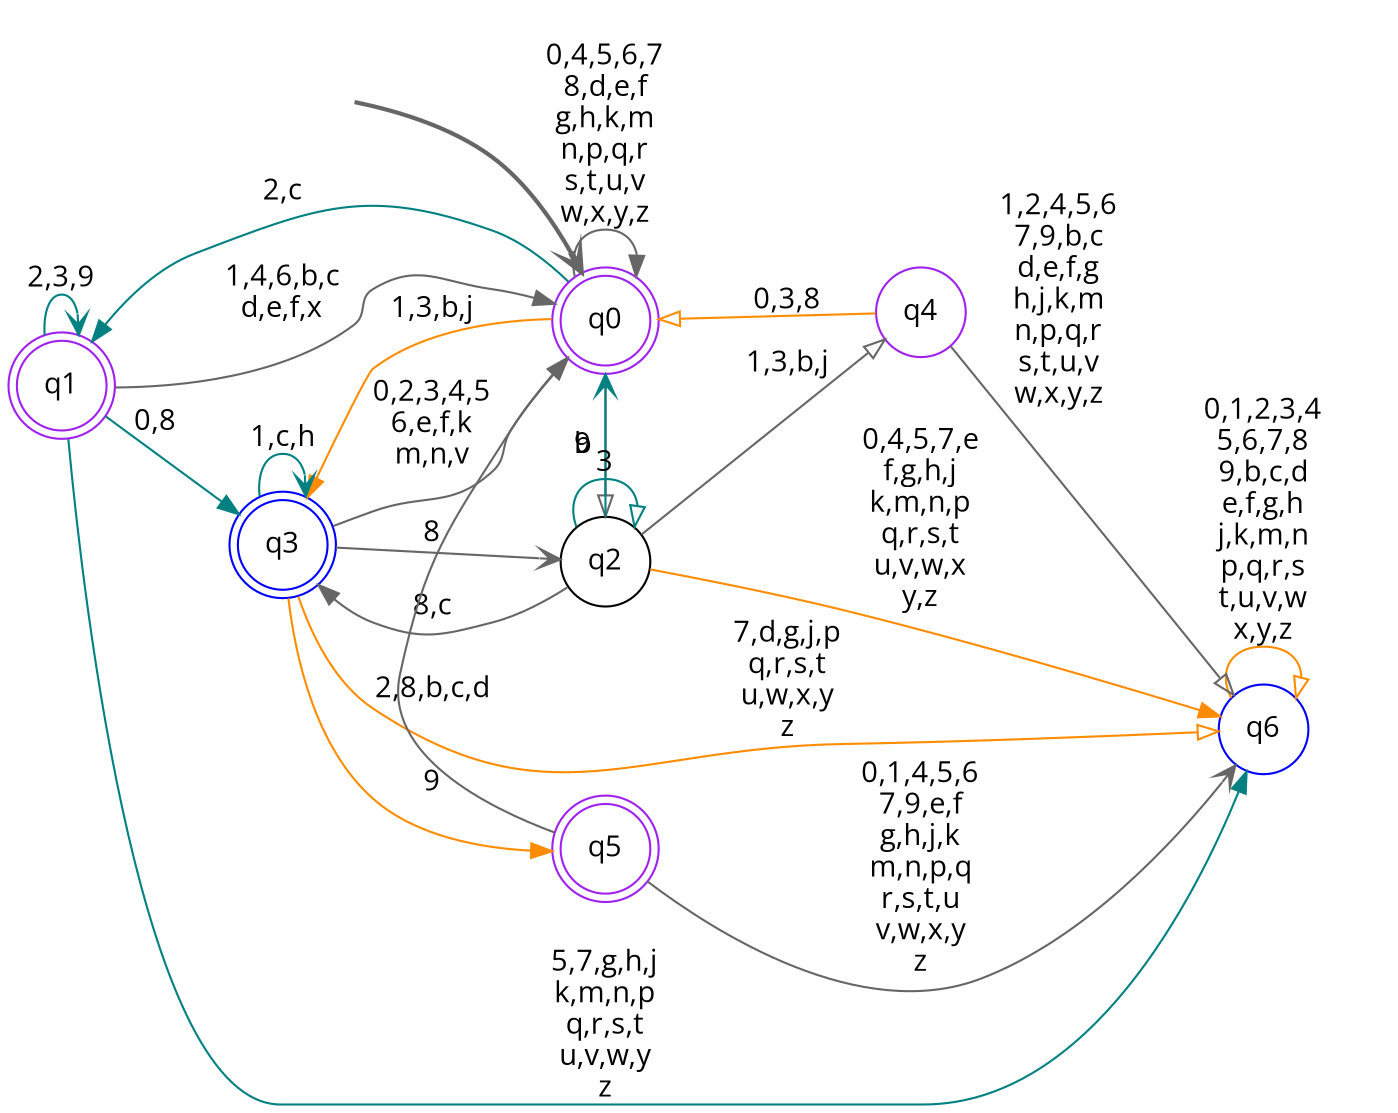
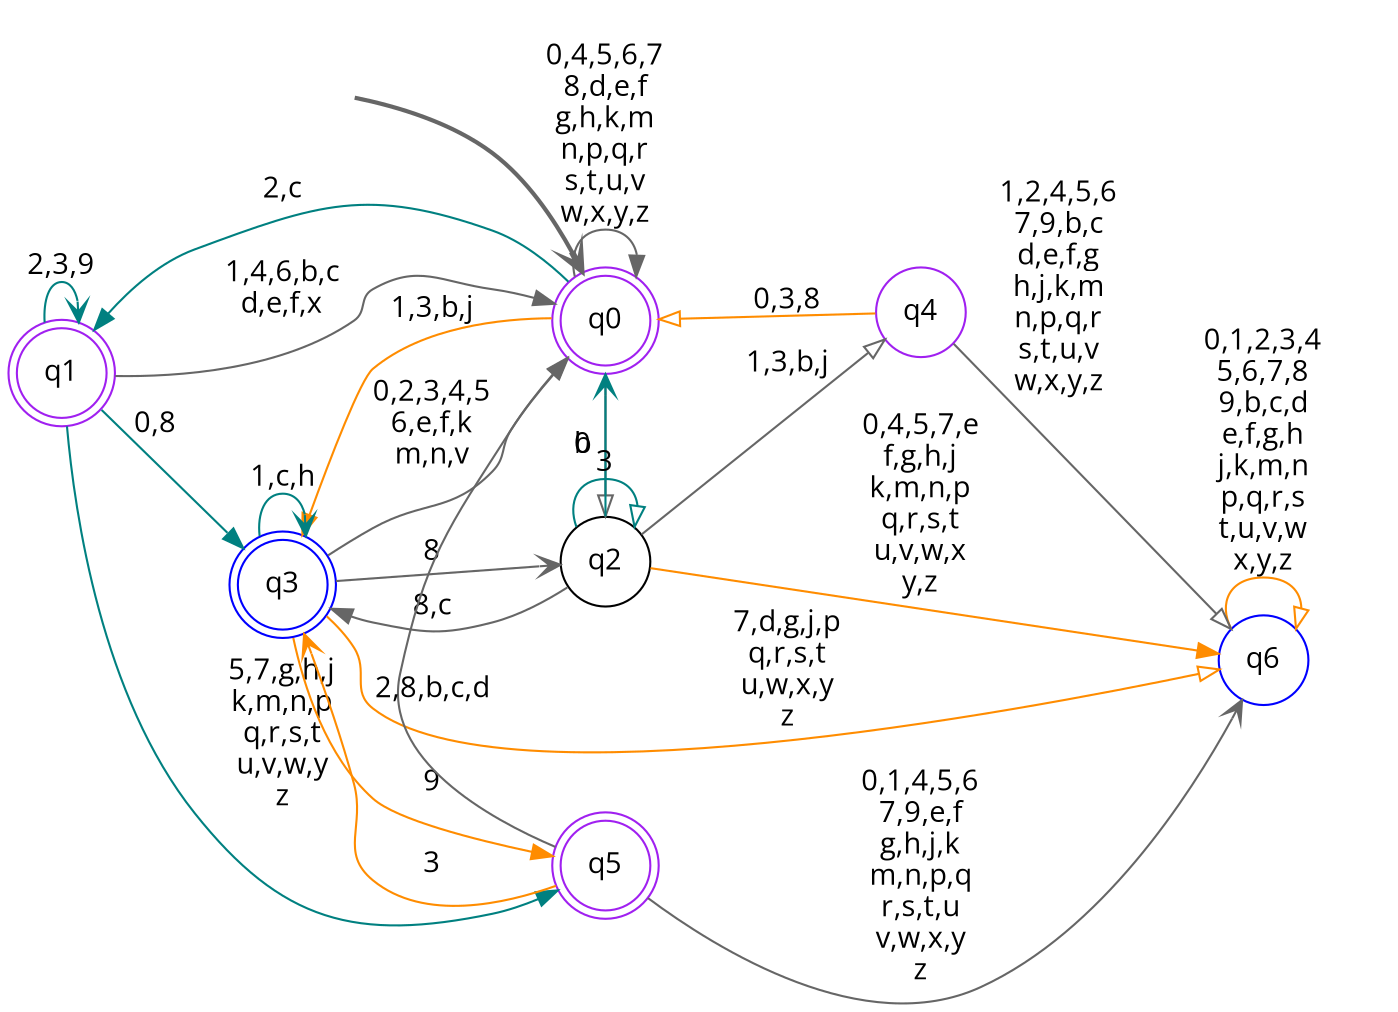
edge "q0" -> "q2": label "9" -> "0"
edge "q5" -> "q3": added, label "3"
edge "q1" -> "q6": now "q1" -> "q5"
